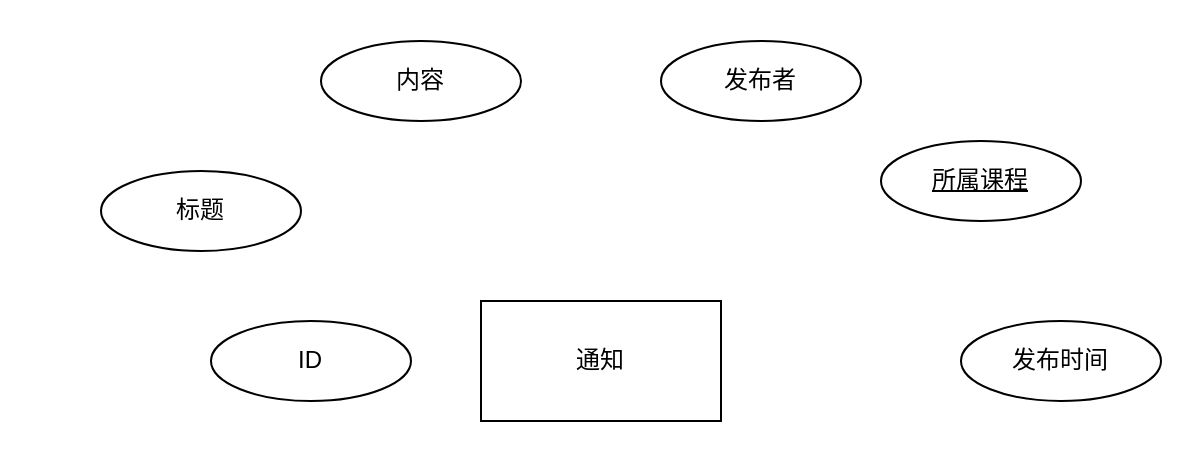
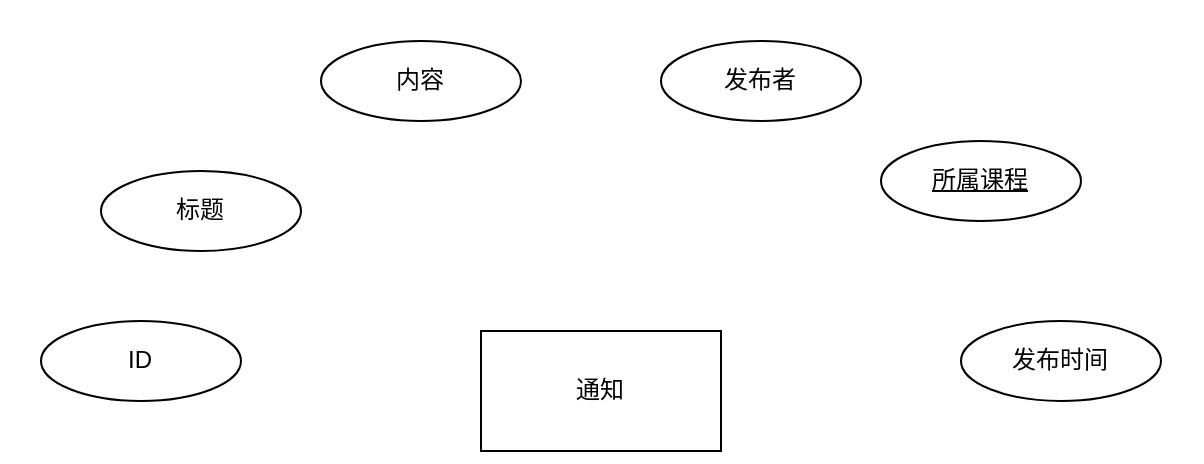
node "ID": moved (311, 361) -> (141, 361)
node "通知": moved (601, 361) -> (601, 391)
